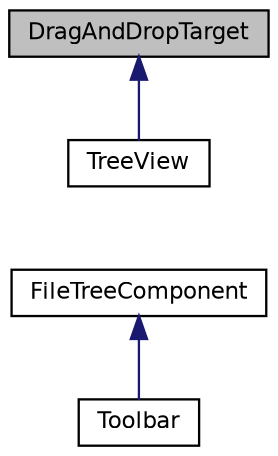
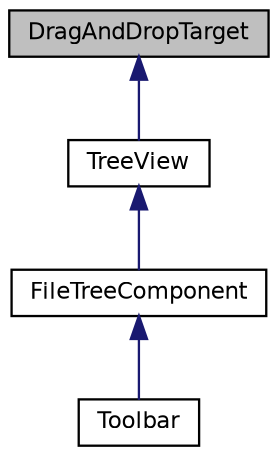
edge "FileTreeComponent" -> "TreeView": added
